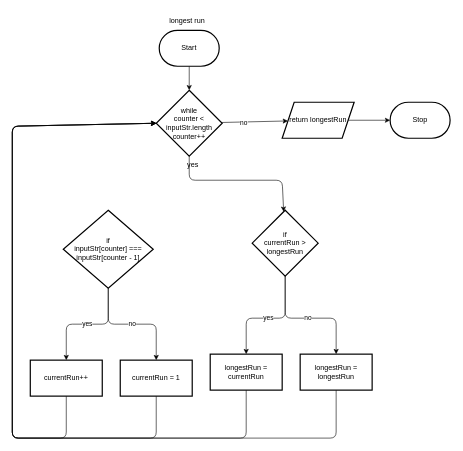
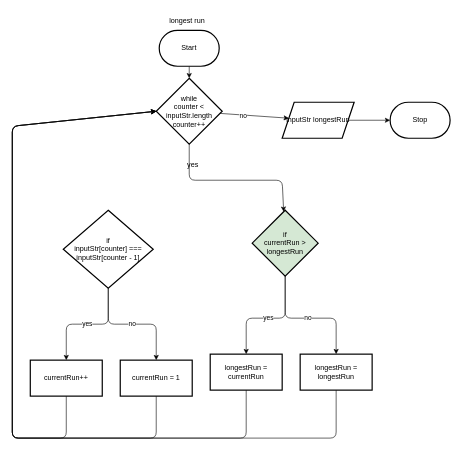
node "return longestRun": label "return longestRun" -> "inputStr longestRun"
node "while counter < inputStr.length counter++": moved (189, 123) -> (189, 111)
node "if currentRun > longestRun": fillcolor #ffffff -> #d5e8d4
